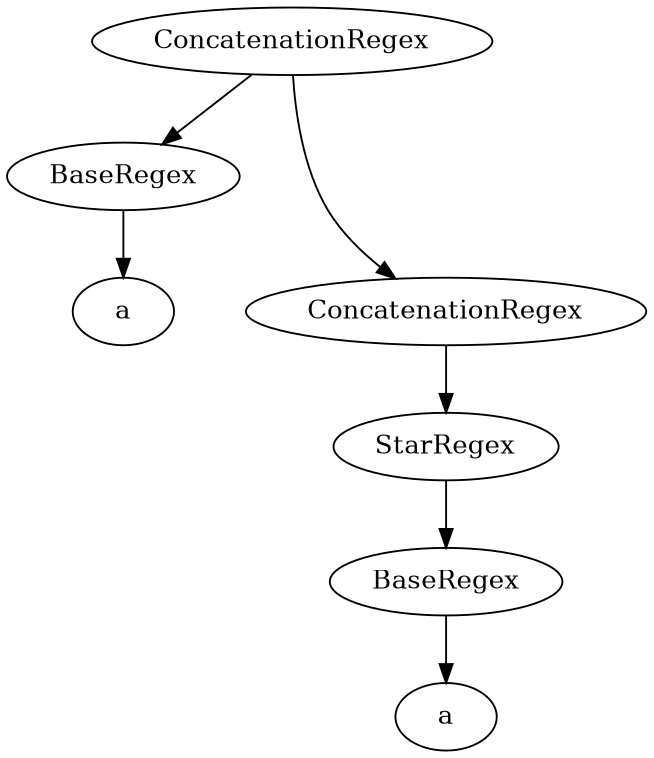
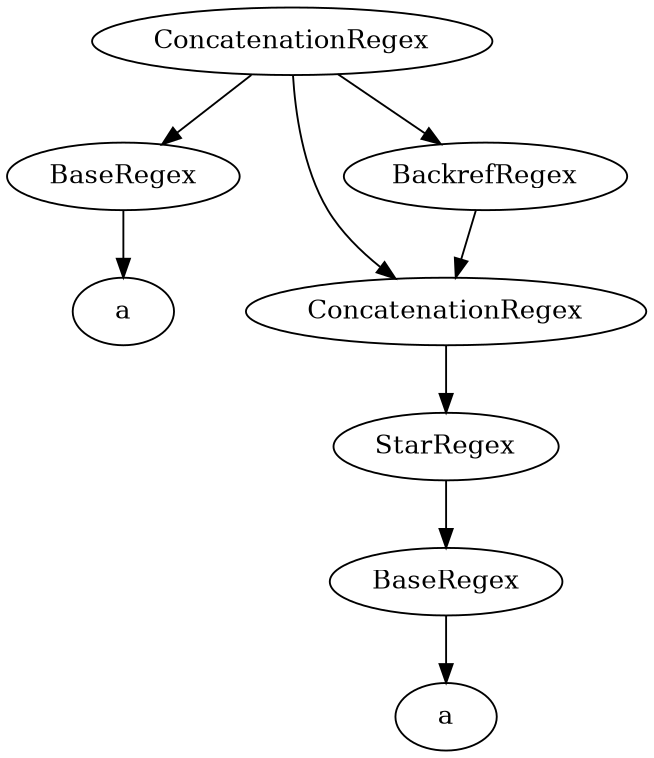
node "BackrefRegex": added
